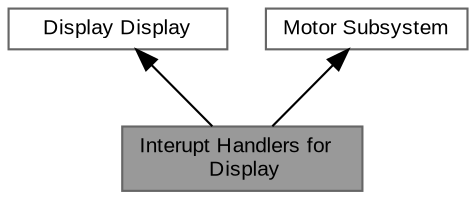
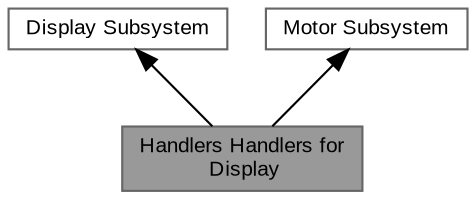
node "Display Display": label "Display Display" -> "Display Subsystem"
node "Interupt Handlers for Display": label "Interupt Handlers for Display" -> "Handlers Handlers for Display"
